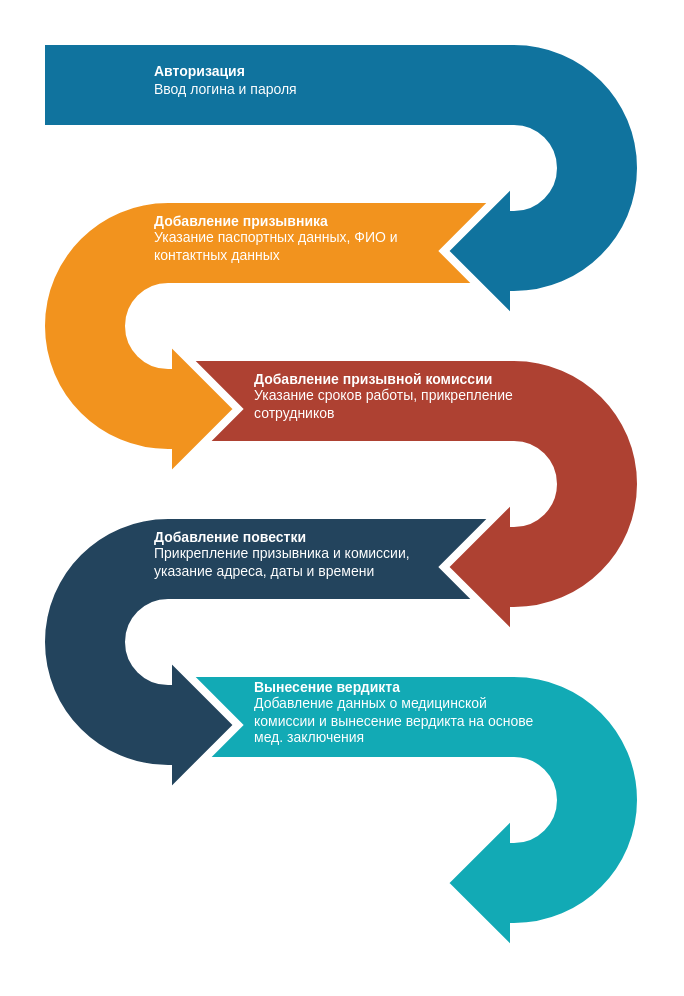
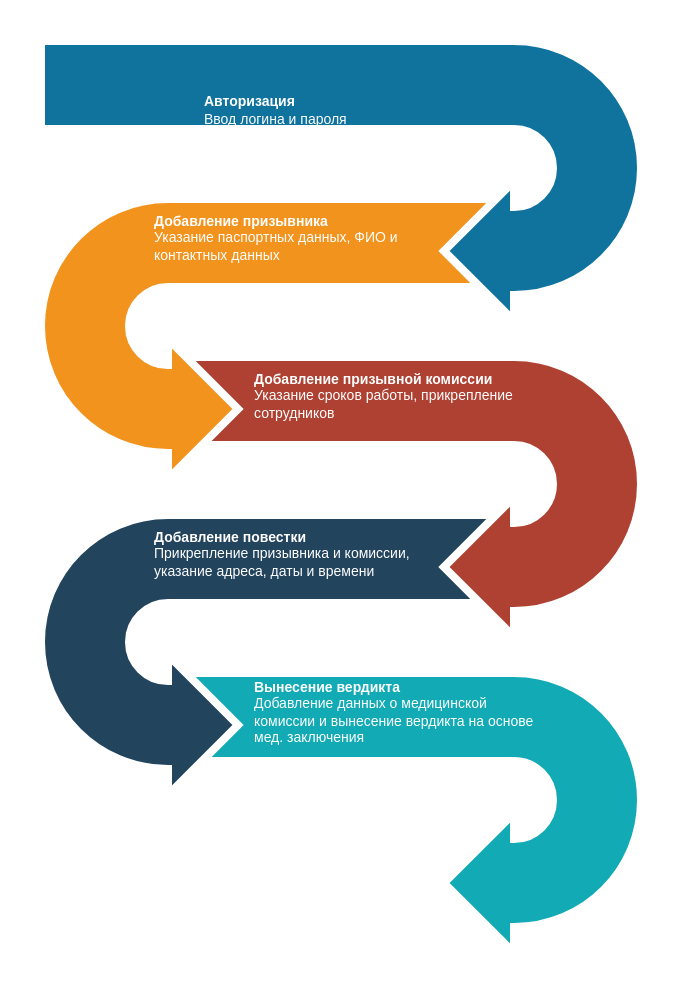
node "АвторизацияВвод логина и пароля": moved (291, 81) -> (341, 111)
